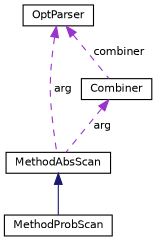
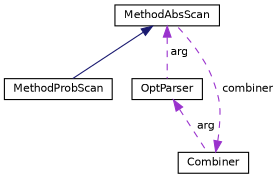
edge "Combiner" -> "OptParser": label " combiner" -> " arg"
edge "MethodAbsScan" -> "OptParser": reversed
edge "MethodAbsScan" -> "Combiner": label " arg" -> " combiner"
